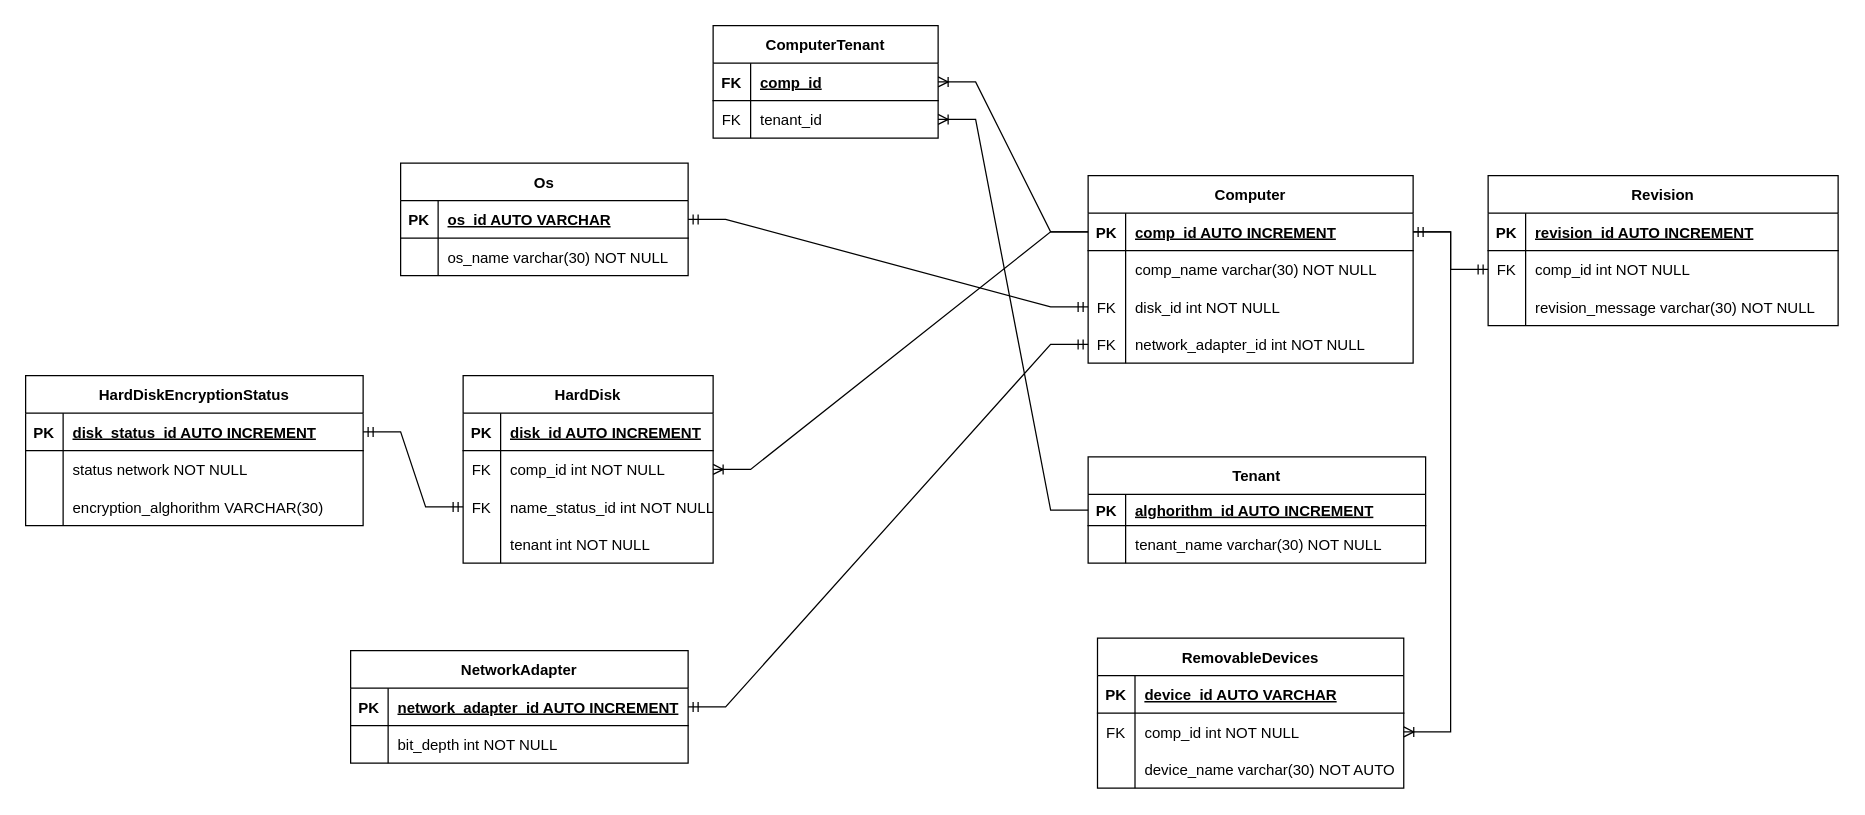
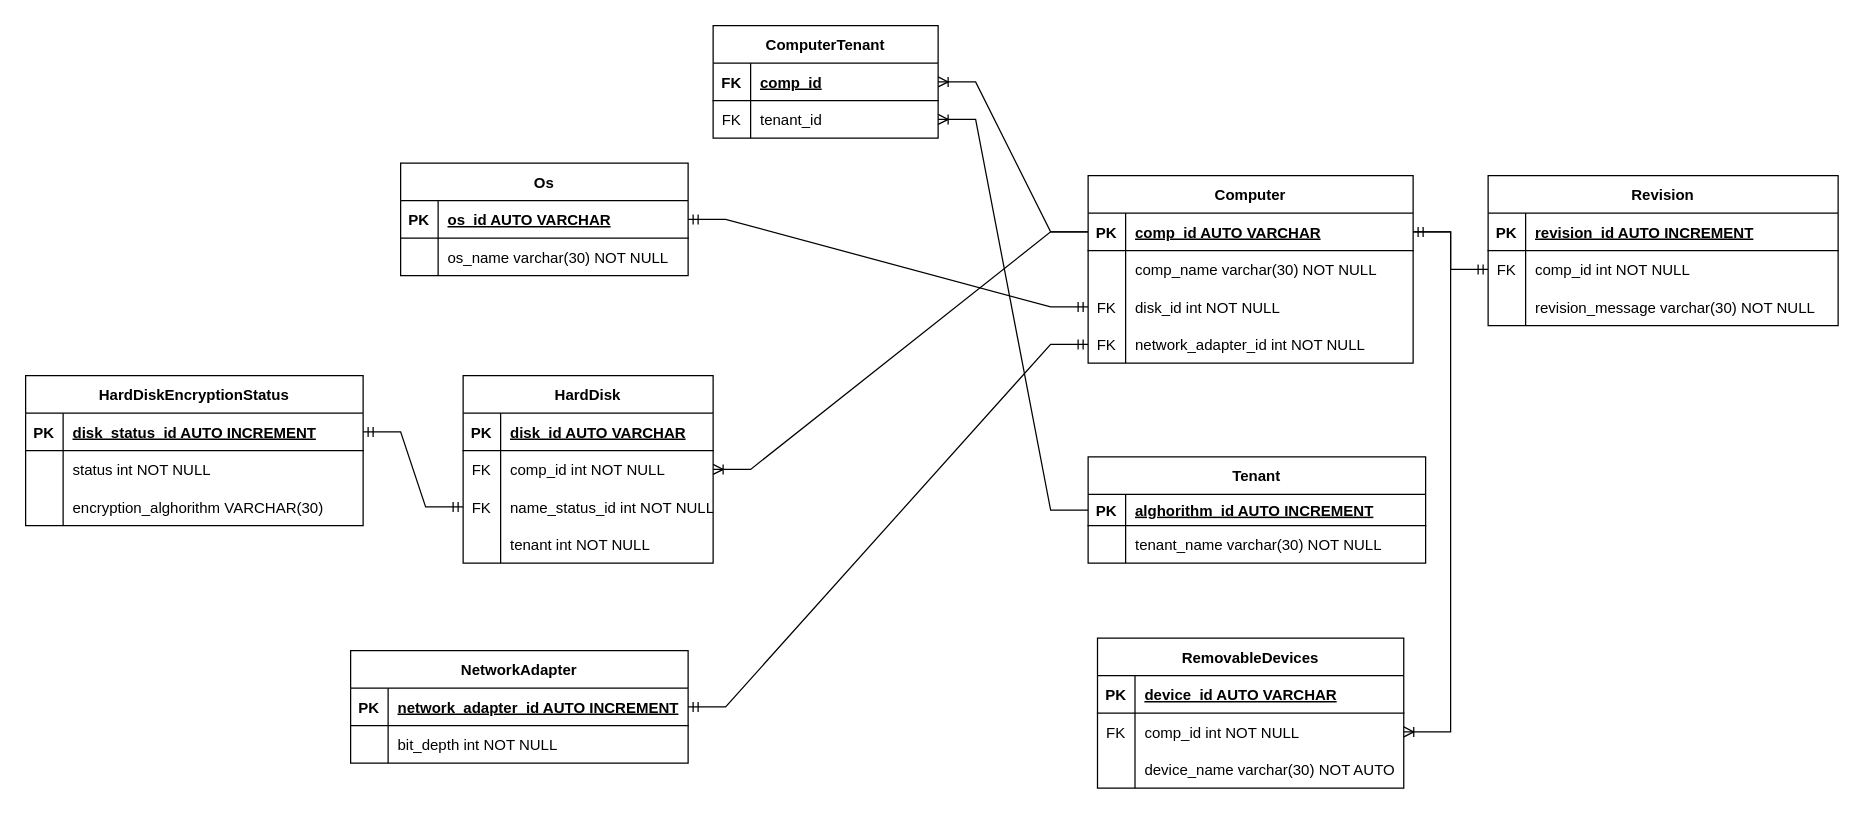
node "comp_id AUTO INCREMENT": label "comp_id AUTO INCREMENT" -> "comp_id AUTO VARCHAR"
node "disk_id AUTO INCREMENT": label "disk_id AUTO INCREMENT" -> "disk_id AUTO VARCHAR"
node "status network NOT NULL": label "status network NOT NULL" -> "status int NOT NULL"
